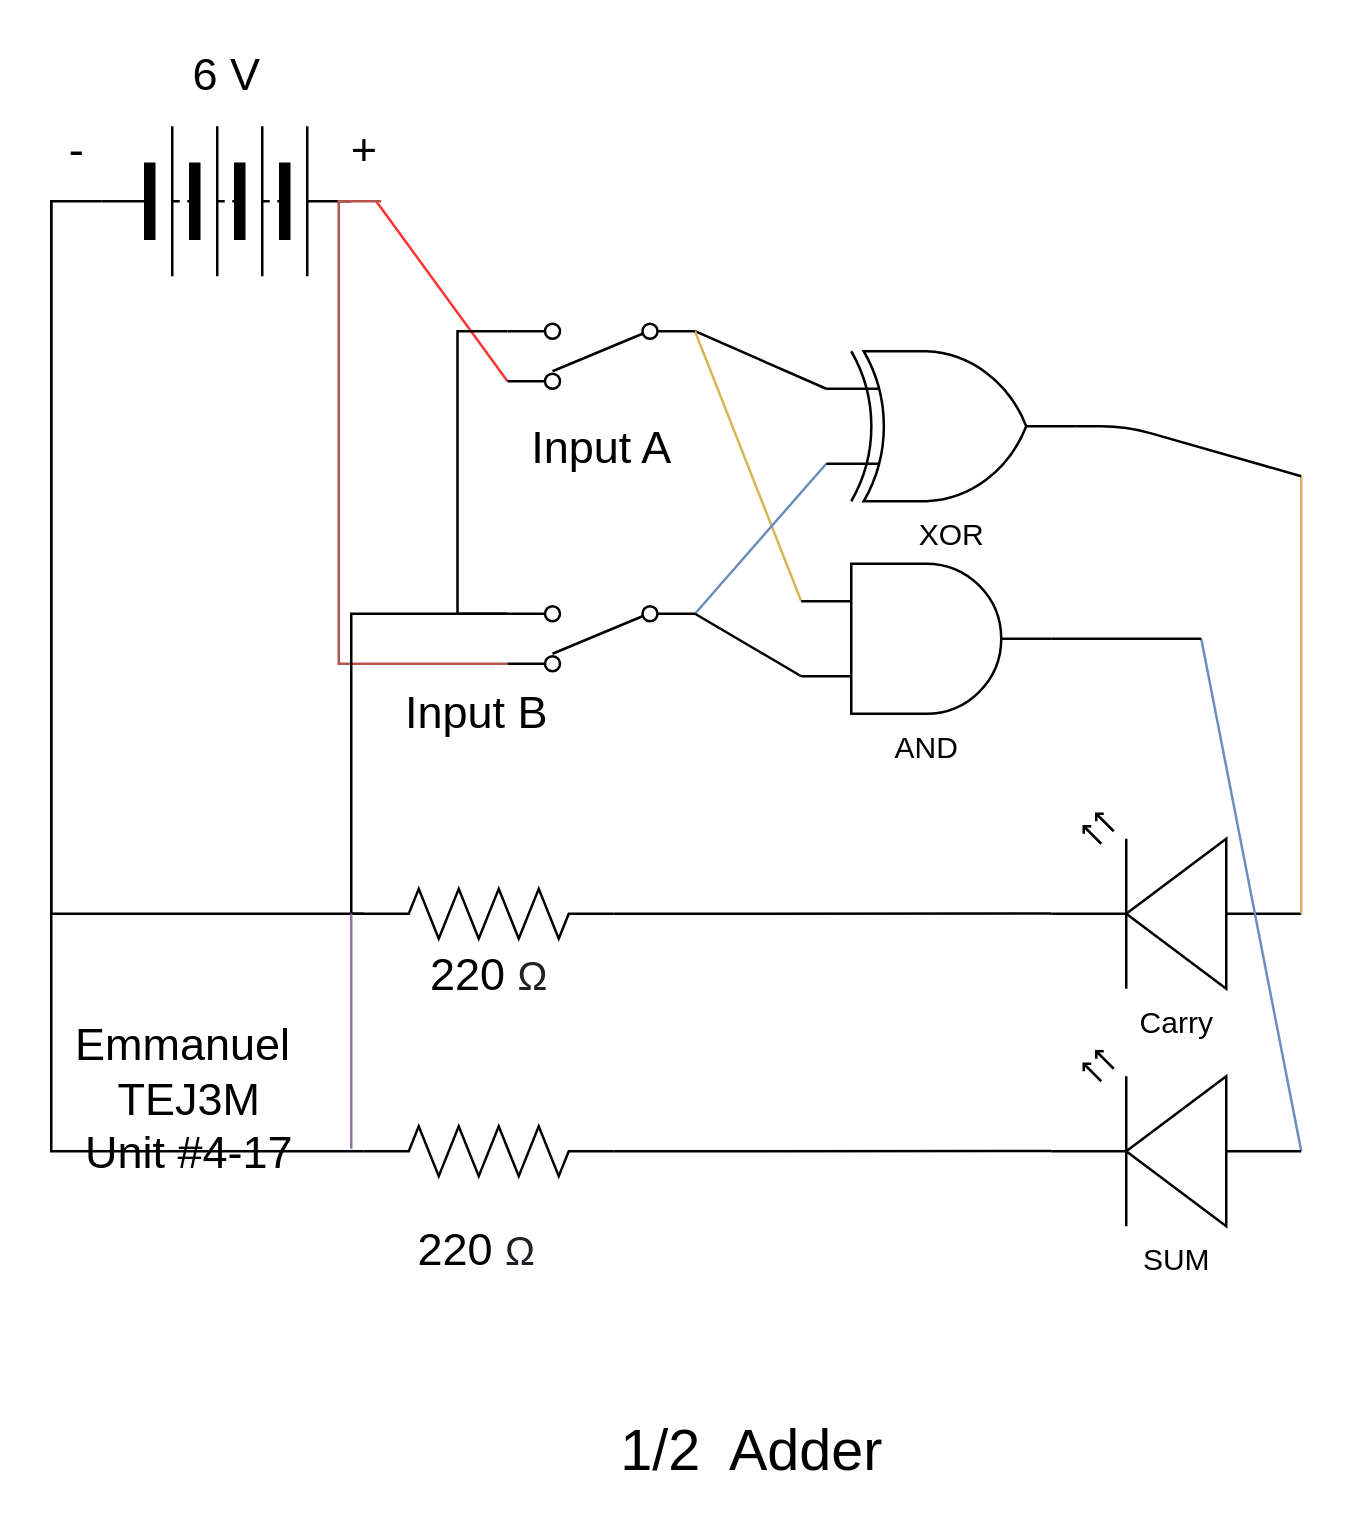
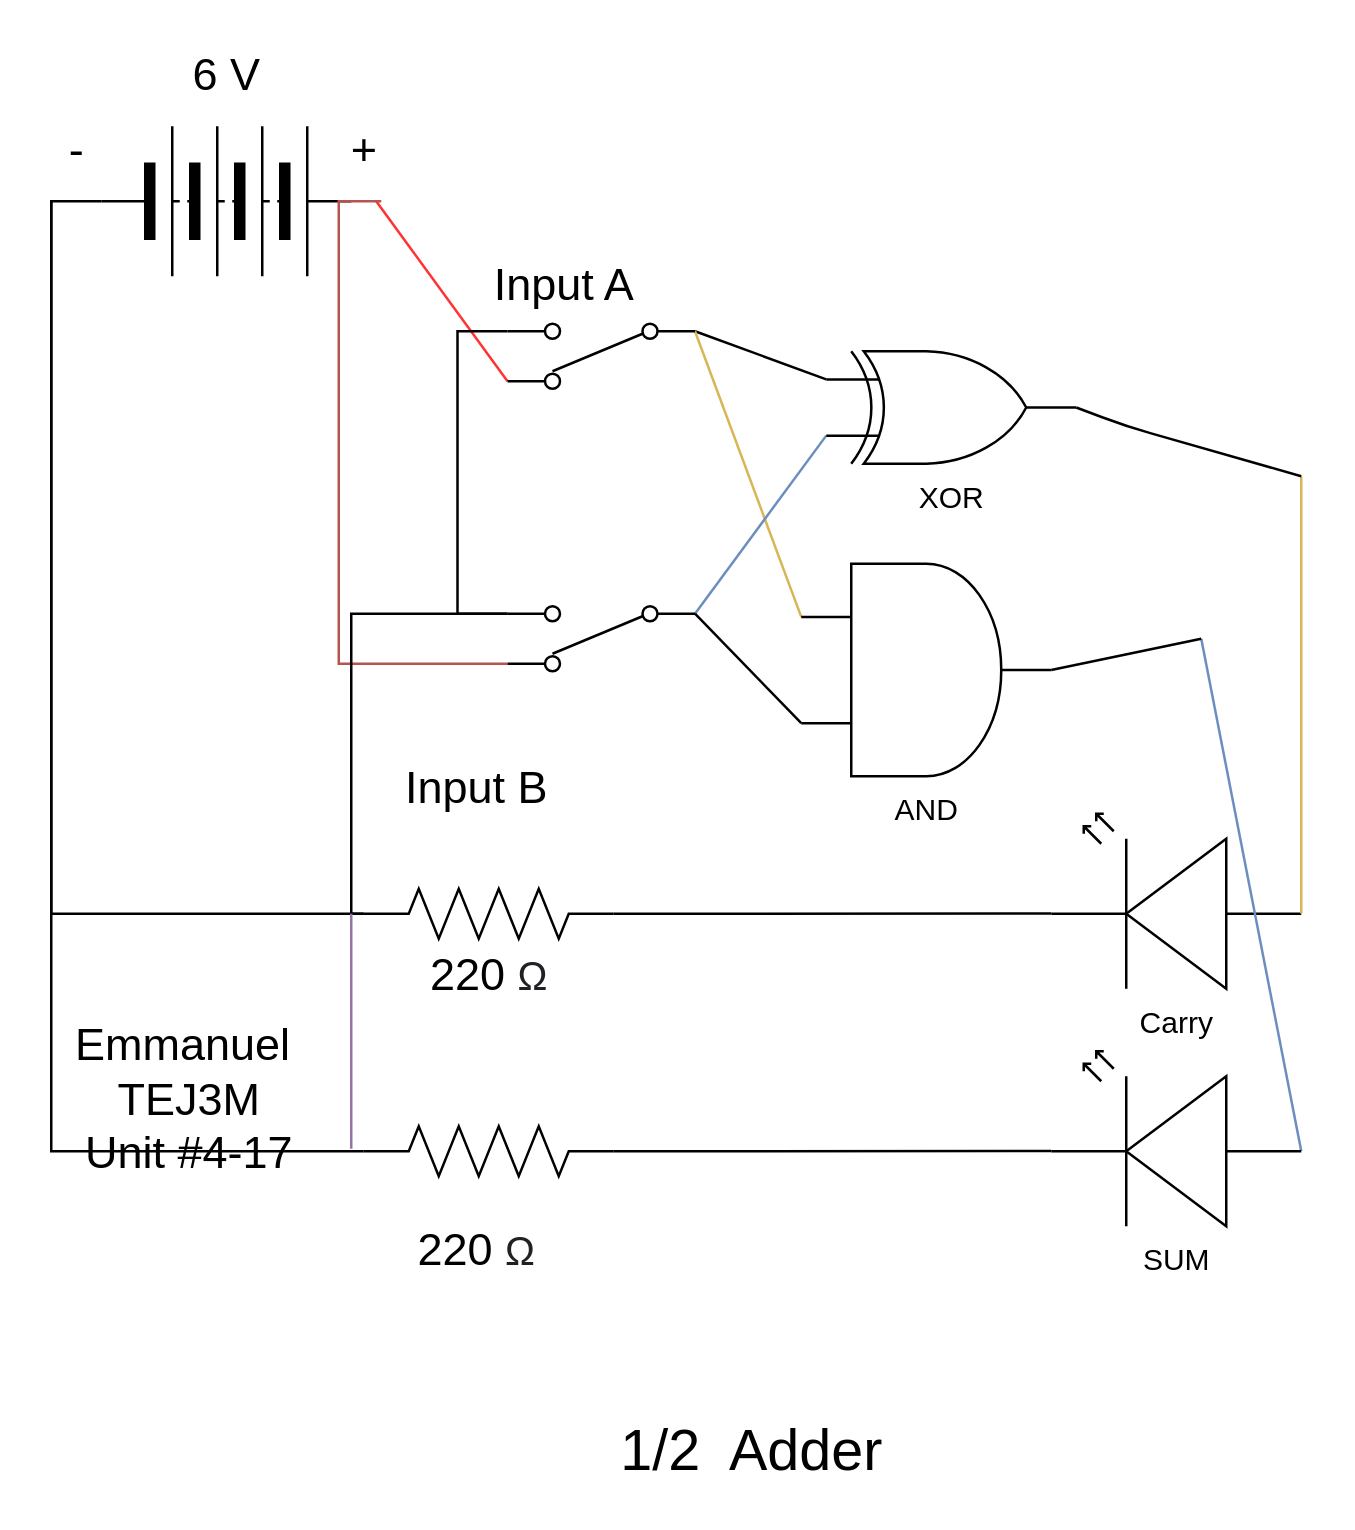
node "XOR": size 250x150 -> 250x113
node "Input A": moved (601, 449) -> (564, 286)
node "AND": size 250x150 -> 250x213
node "Input B": moved (476, 714) -> (476, 789)
